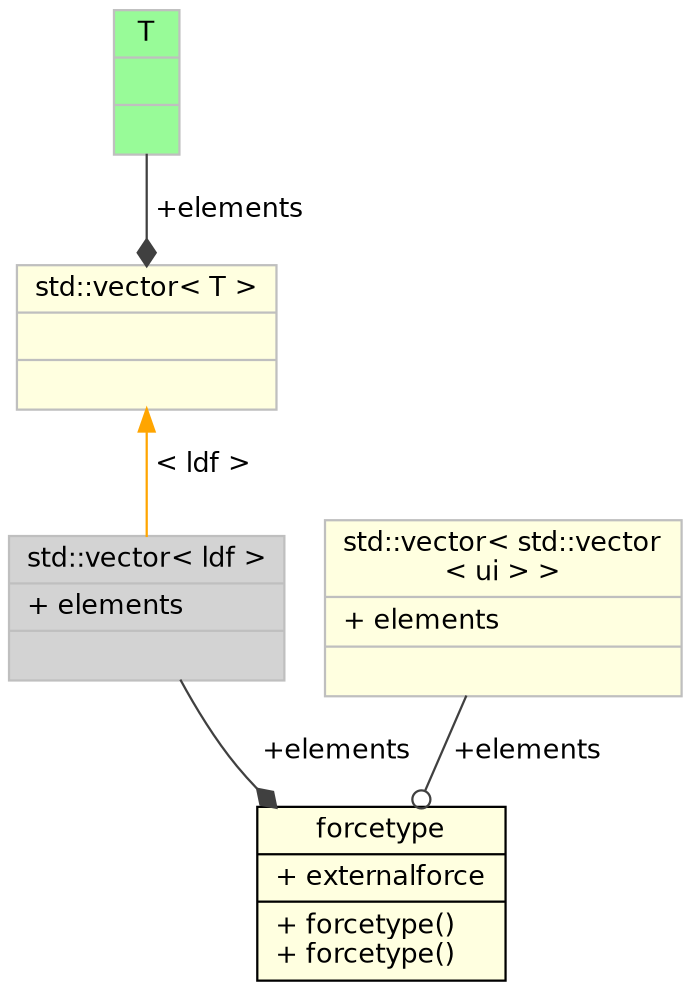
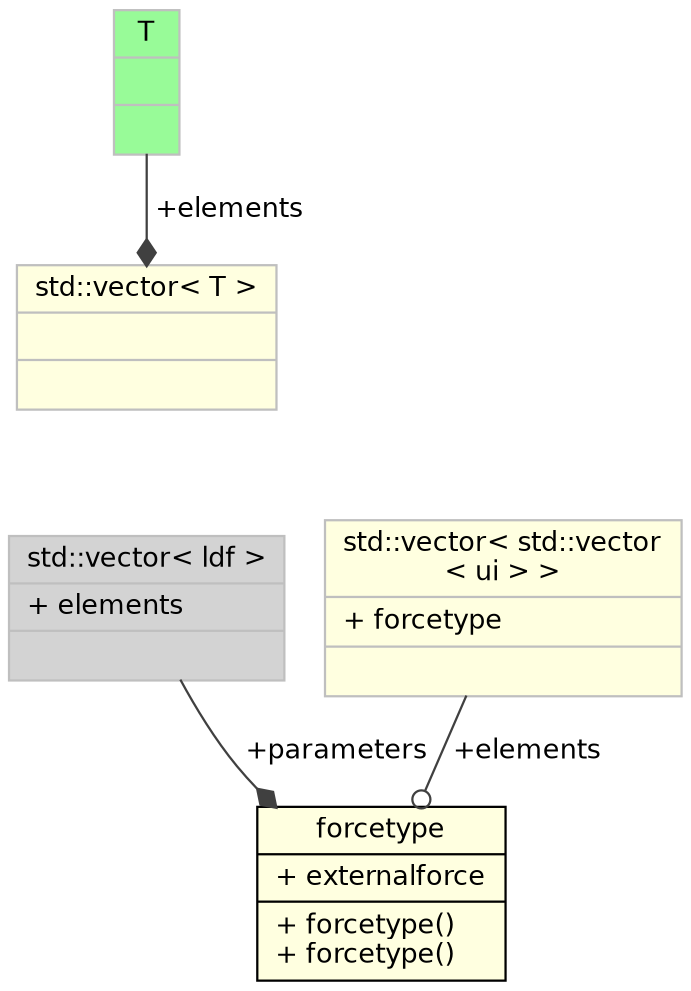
edge "std::vector< ldf >" -> "std::vector< T >": removed, label "< ldf >"
node "std::vector< std::vector": text "+ elements" -> "+ forcetype"
edge "std::vector< ldf >" -> "forcetype": label " +elements" -> " +parameters"
